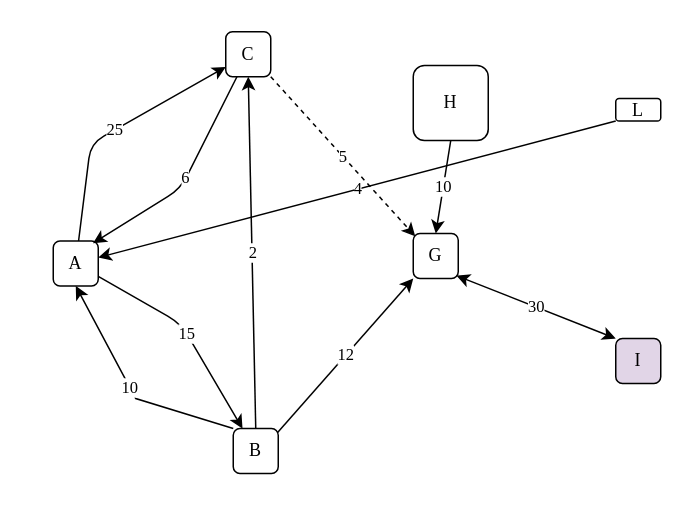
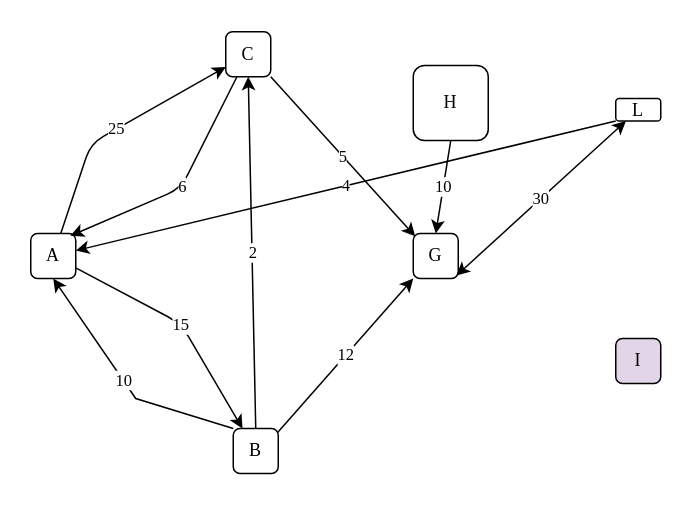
edge "C" -> "G": style dashed -> solid
node "A": moved (76, 263) -> (53, 256)
edge "G" -- "I": now "G" -- "L"
